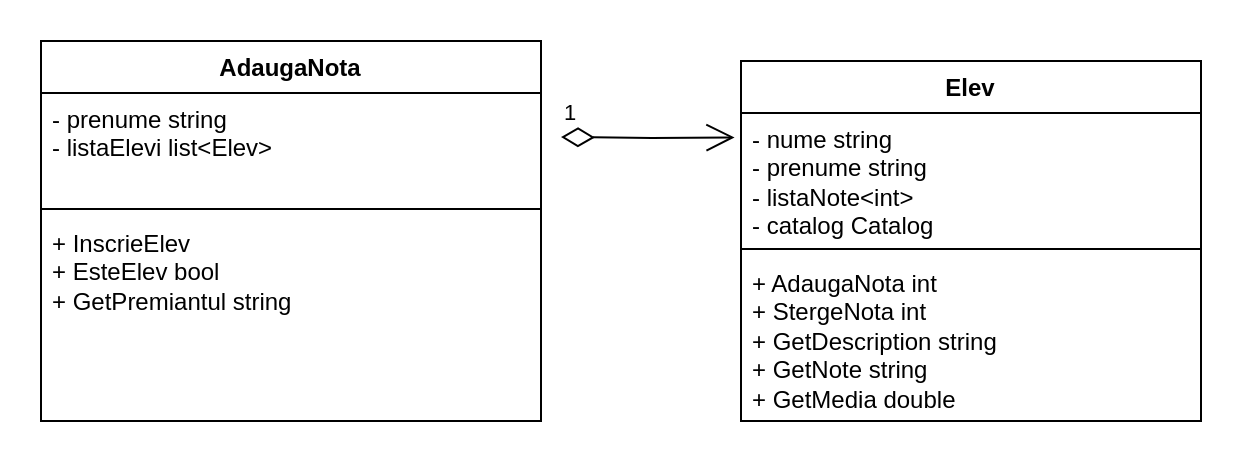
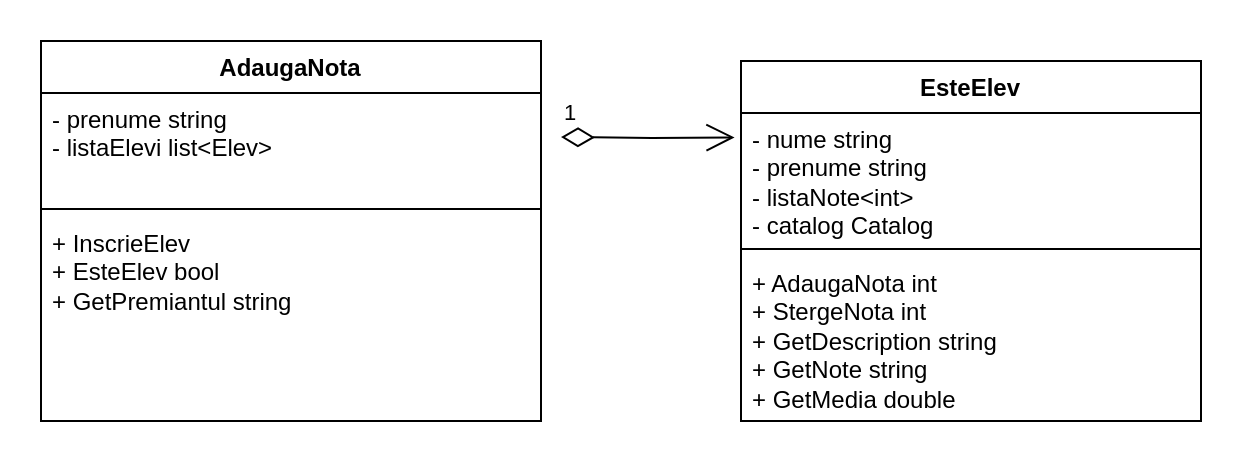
node "Elev": label "Elev" -> "EsteElev"
